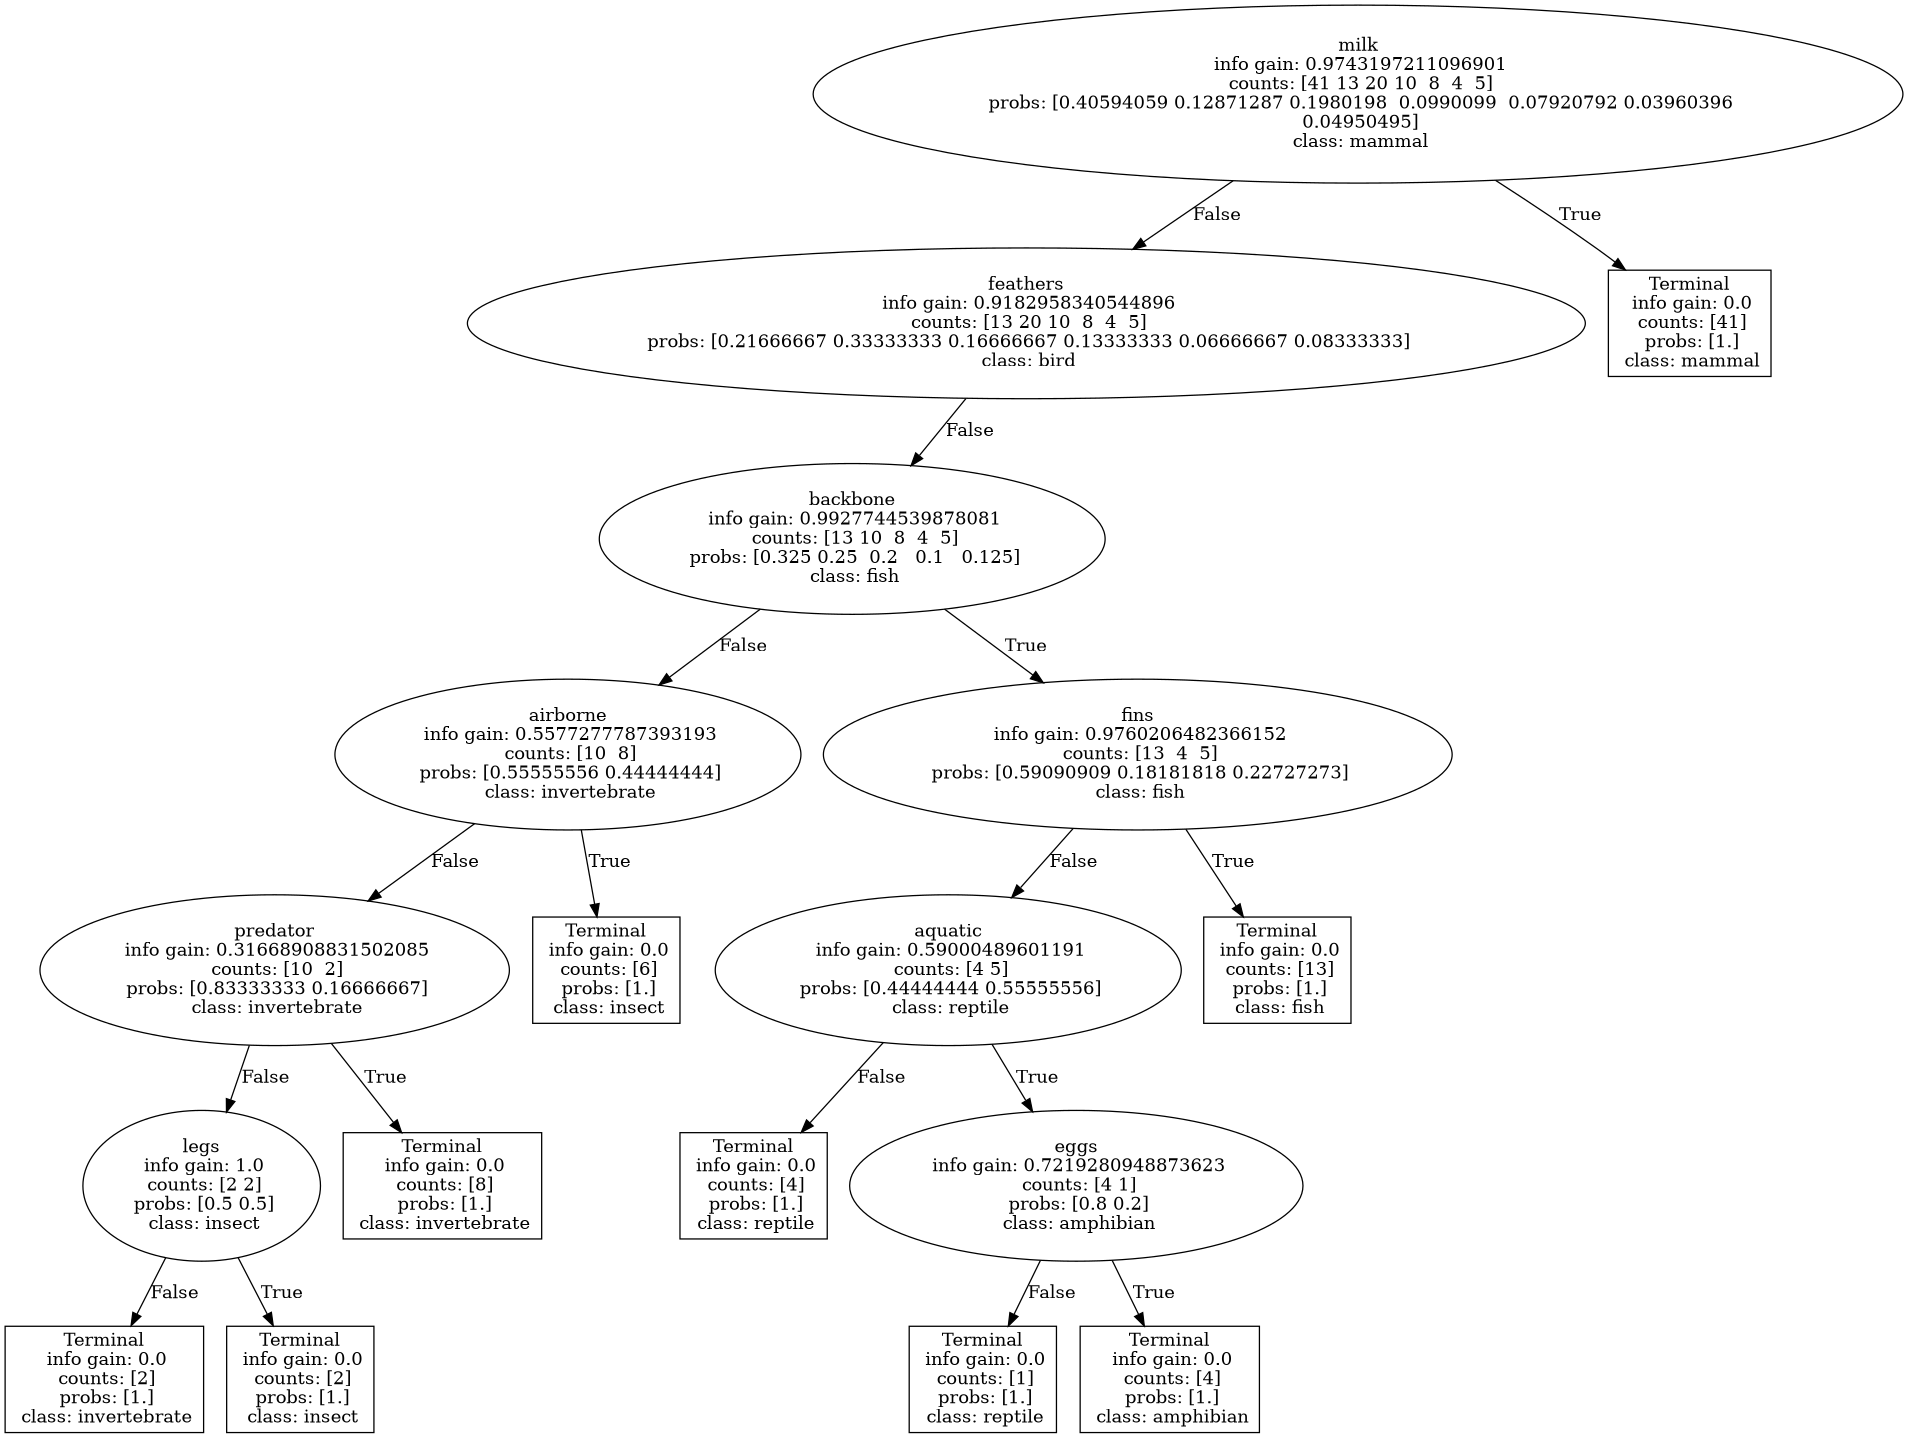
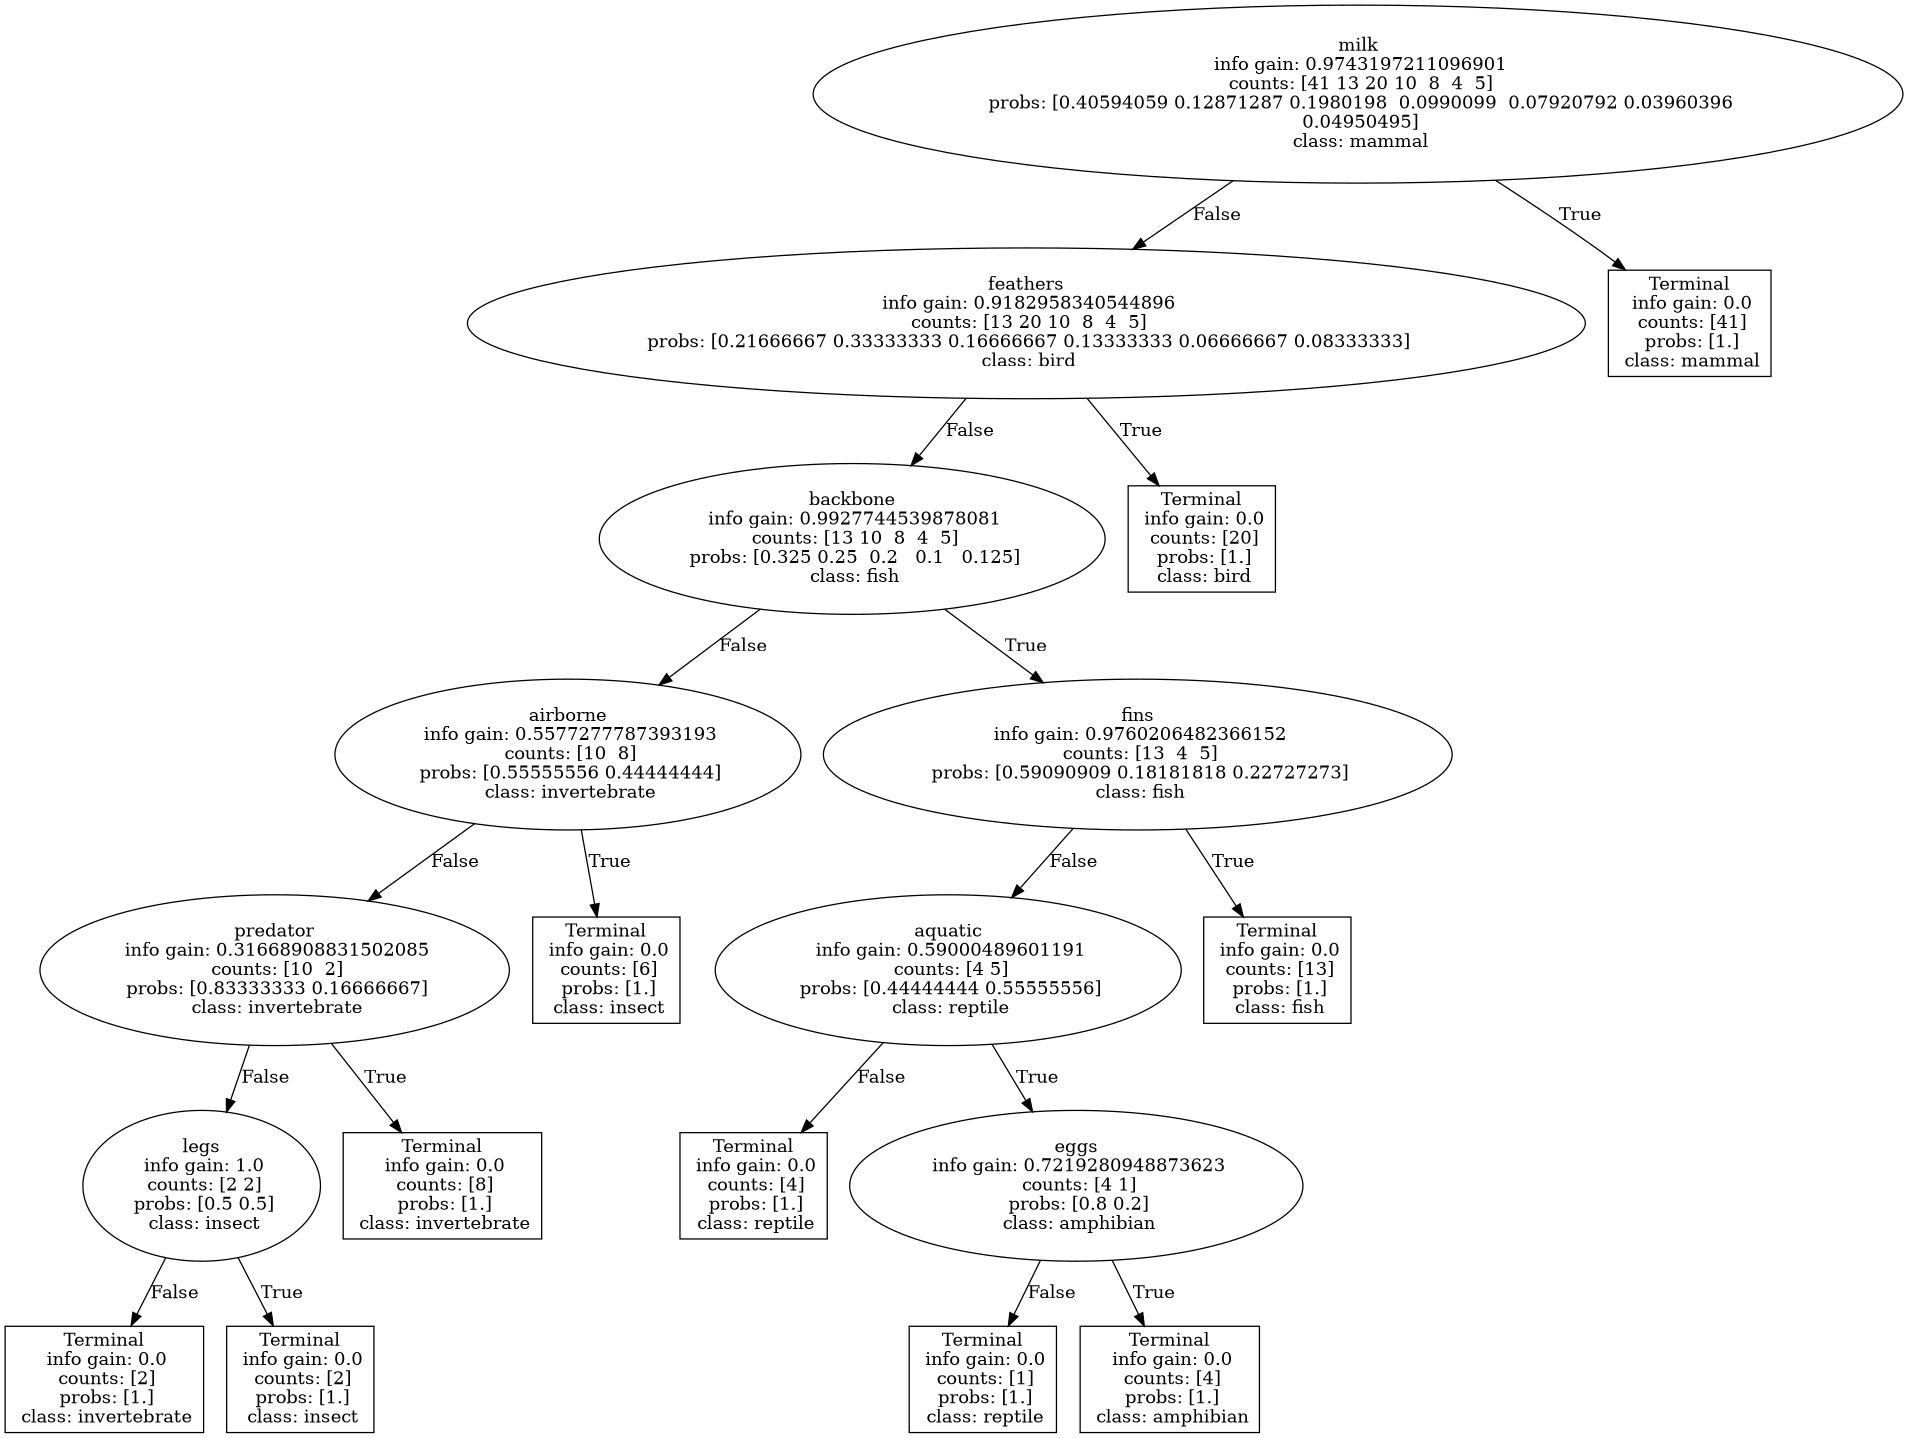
node "Terminal info gain: 0.0 counts: [20] probs: [1.] class: bird": added
